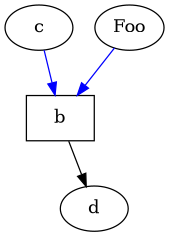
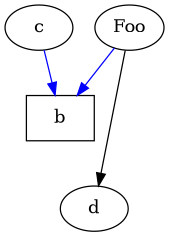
edge "b" -> "d": now "Foo" -> "d"
